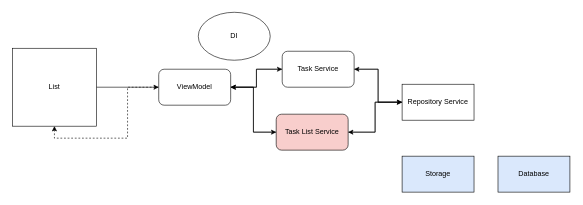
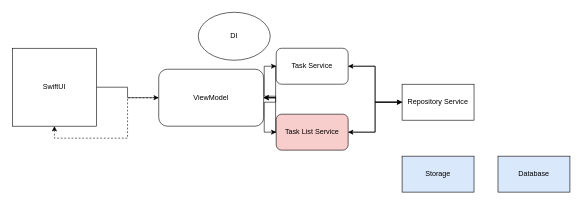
node "Task Service": moved (318, 69) -> (312, 66)
node "List": label "List" -> "SwiftUI"
node "ViewModel": size 72x36 -> 105x57
